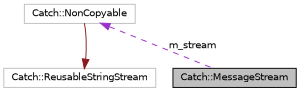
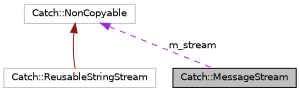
edge "Catch::NonCopyable" -> "Catch::ReusableStringStream": reversed
